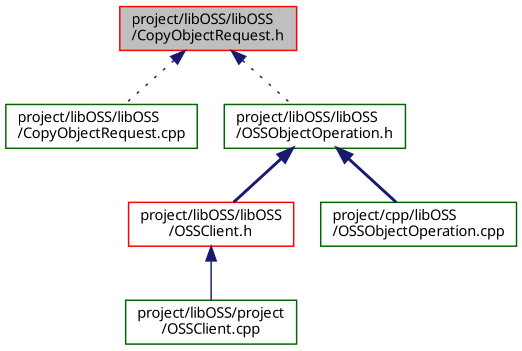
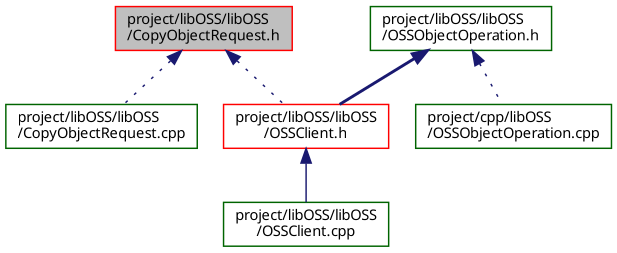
edge "project/libOSS/libOSS /OSSObjectOperation.h" -> "project/libOSS/libOSS /CopyObjectRequest.h": now "project/libOSS/libOSS /OSSClient.h" -> "project/libOSS/libOSS /CopyObjectRequest.h"
edge "project/cpp/libOSS /OSSObjectOperation.cpp" -> "project/libOSS/libOSS /OSSObjectOperation.h": style bold -> dotted
node "project/libOSS/project /OSSClient.cpp": label "project/libOSS/project /OSSClient.cpp" -> "project/libOSS/libOSS /OSSClient.cpp"
